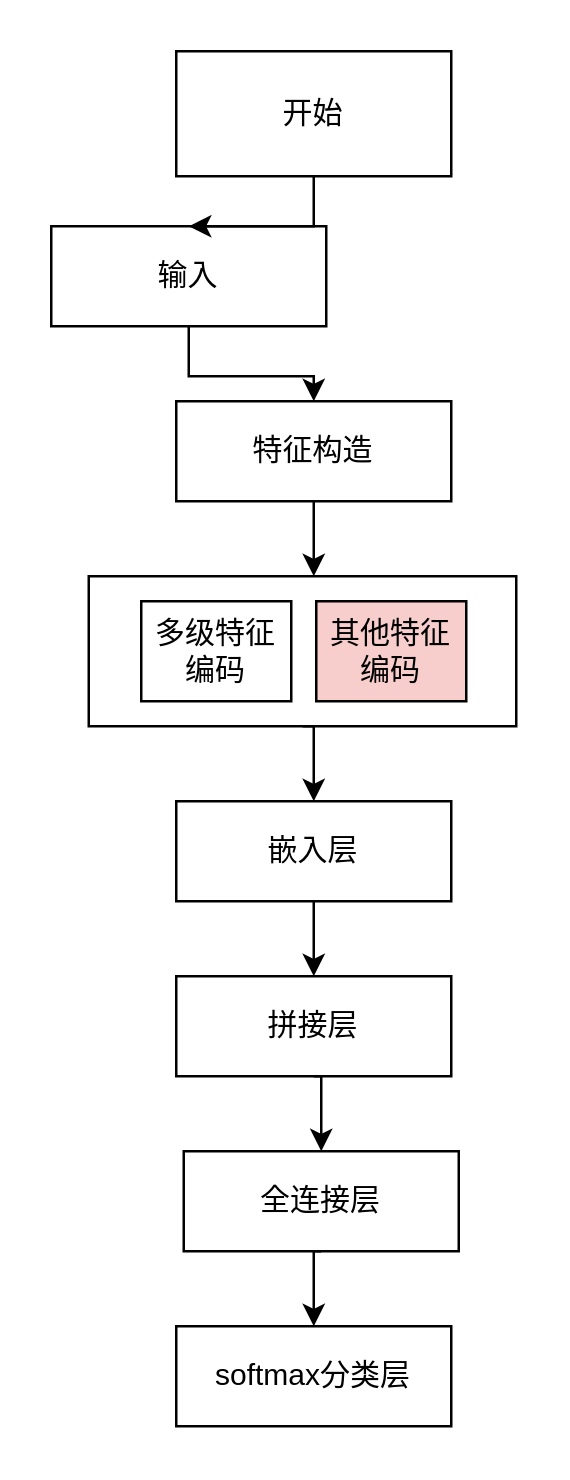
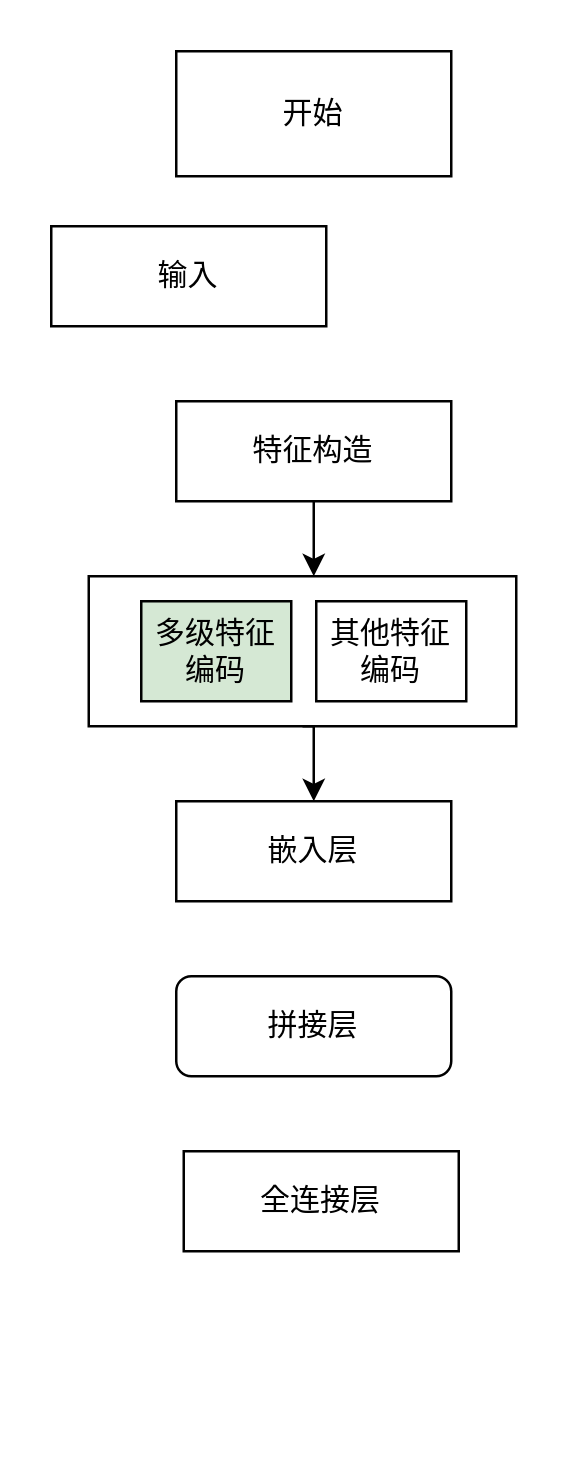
edge "开始" -> "输入": removed
edge "输入" -> "特征构造": removed
node "多级特征编码": fillcolor #ffffff -> #d5e8d4
node "其他特征编码": fillcolor #f8cecc -> #ffffff
edge "嵌入层" -> "拼接层": removed
node "拼接层": shape rectangle -> rounded rectangle
edge "拼接层" -> "全连接层": removed
edge "全连接层" -> "softmax分类层": removed
node "softmax分类层": removed
